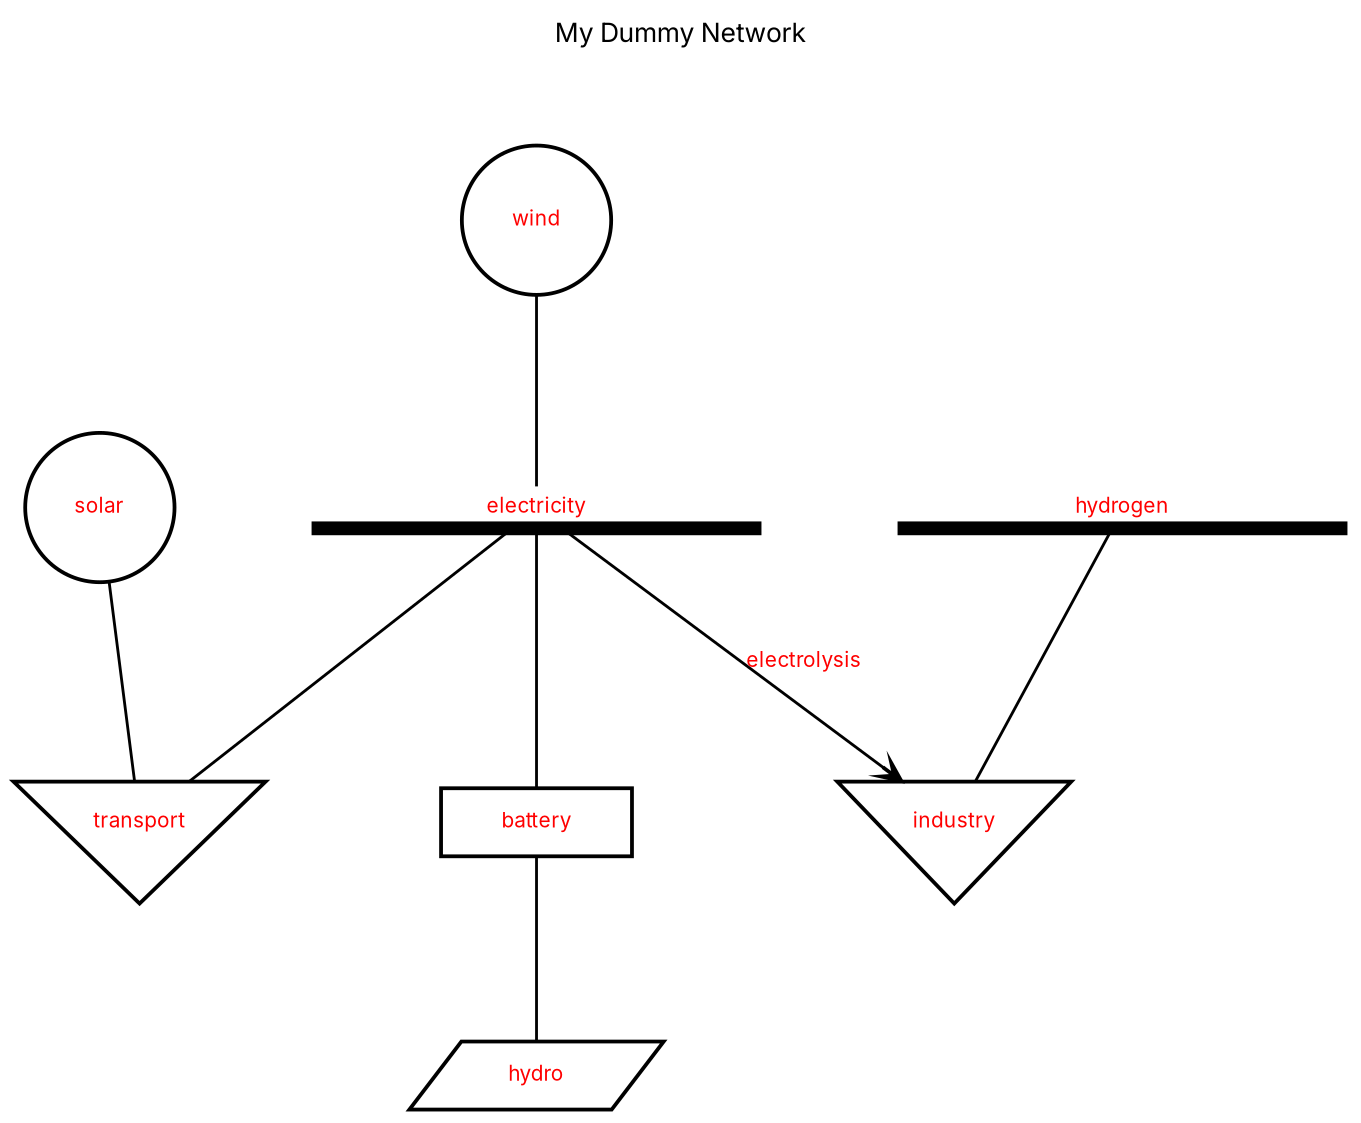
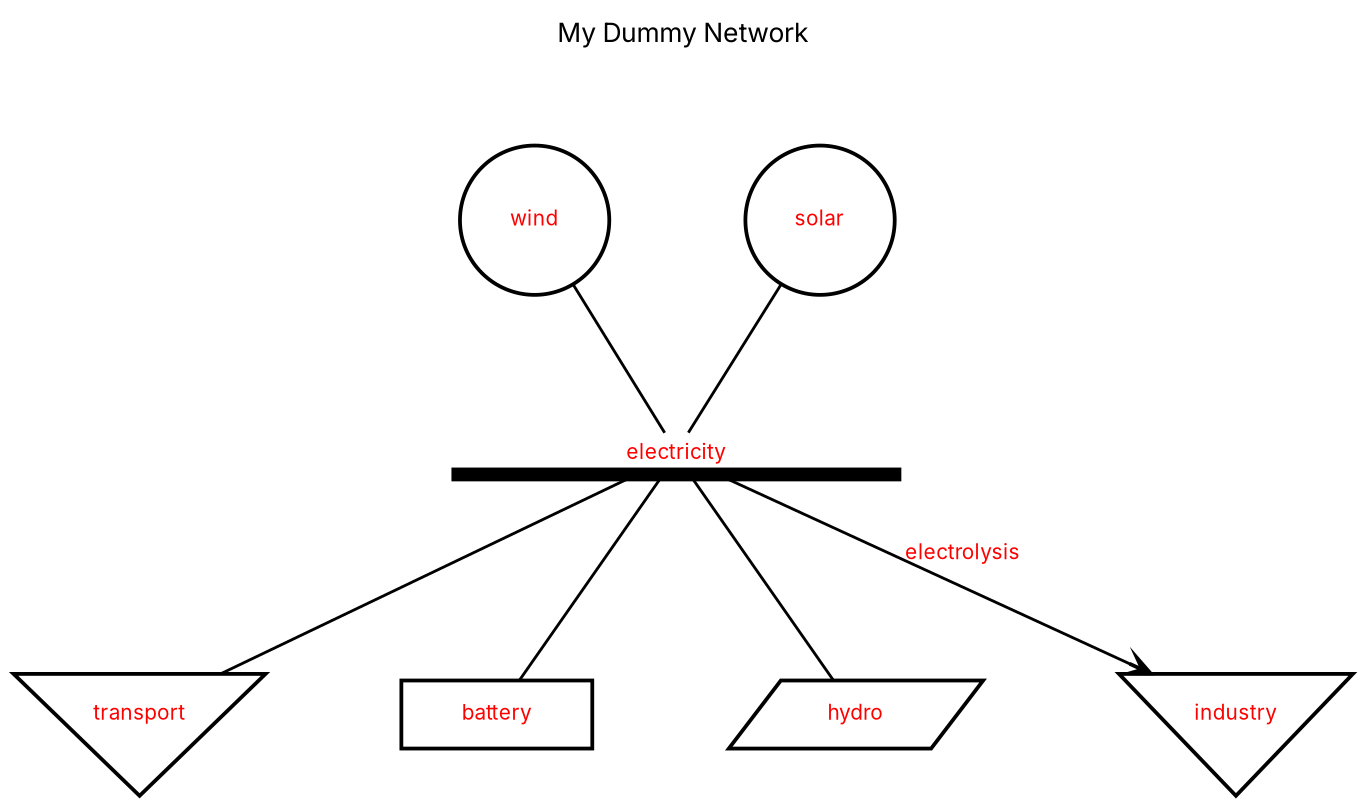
node "hydrogen": removed
edge "solar" -- "transport": now "solar" -- "electricity"
edge "battery" -- "hydro": now "electricity" -- "hydro"
